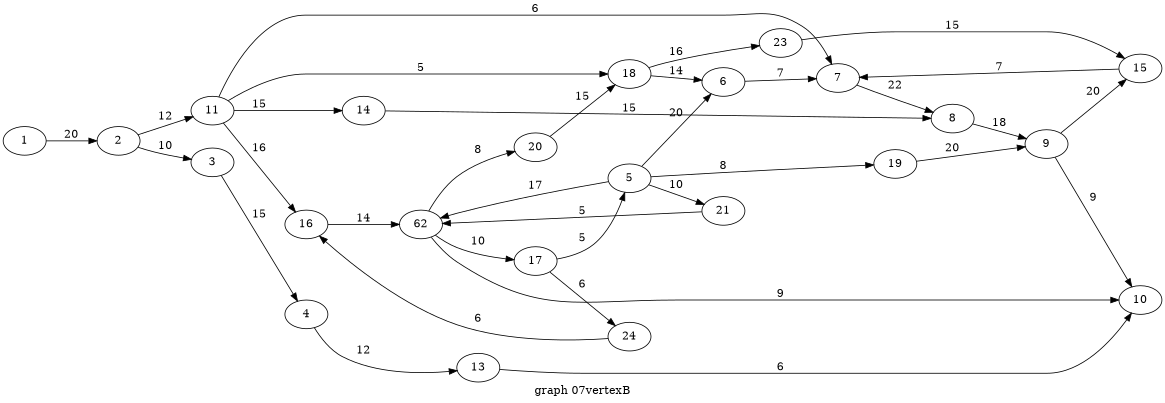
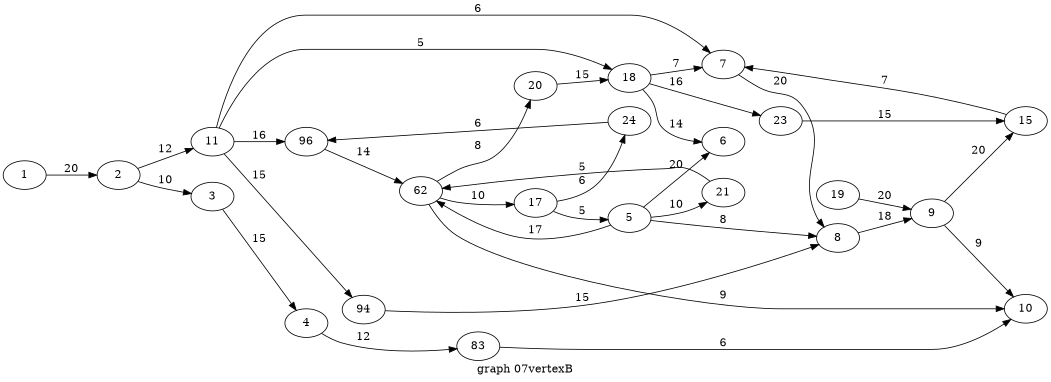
edge "6" -> "7": now "18" -> "7"
edge "7" -> "8": label " 22 " -> " 20 "
node "14": label "14" -> "94"
edge "5" -> "19": now "5" -> "8"
node "16": label "16" -> "96"
node "13": label "13" -> "83"
